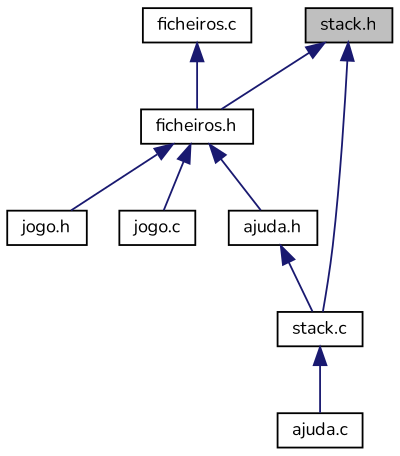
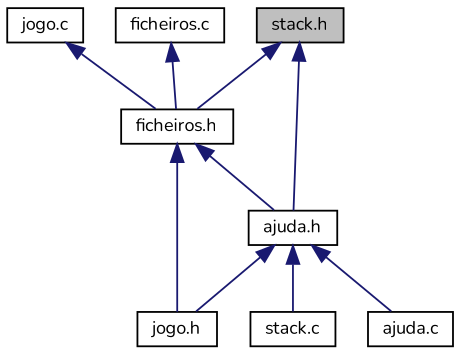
edge "jogo.c" -> "ficheiros.h": reversed
edge "stack.c" -> "stack.h": now "ajuda.h" -> "stack.h"
edge "jogo.h" -> "ajuda.h": added
edge "ajuda.c" -> "stack.c": now "ajuda.c" -> "ajuda.h"
